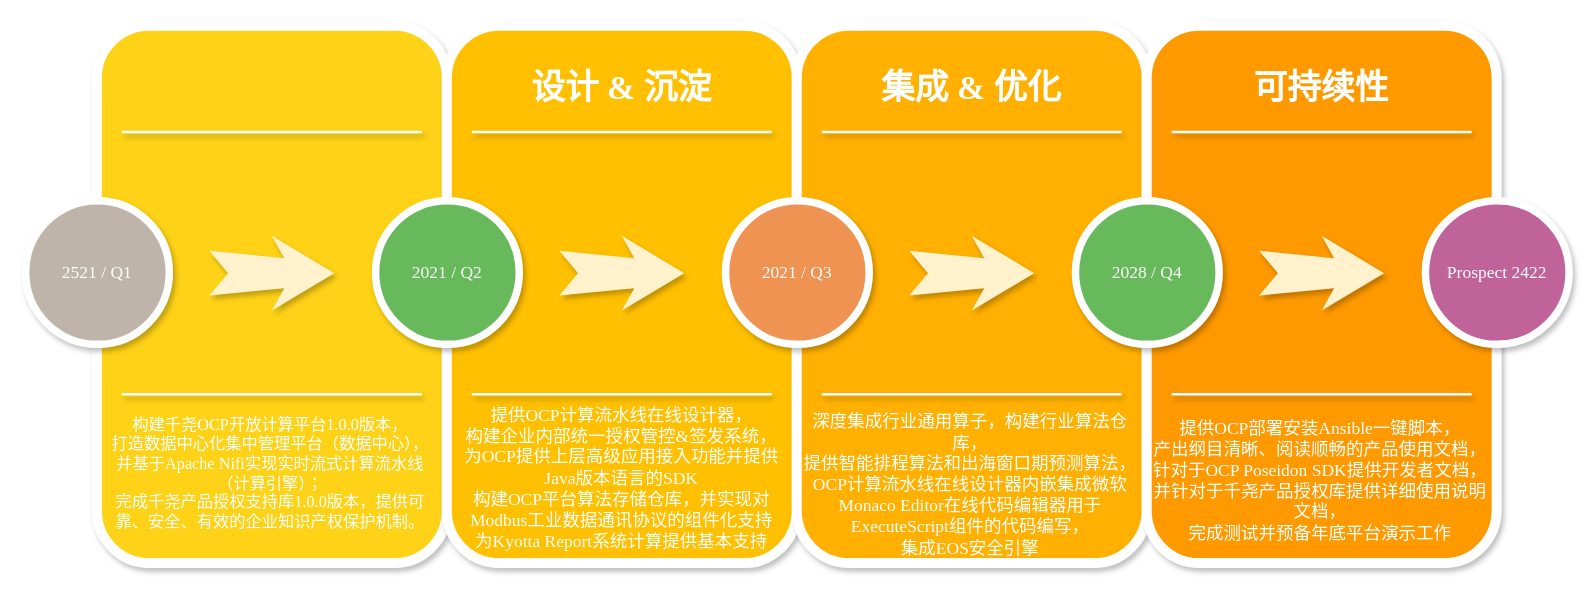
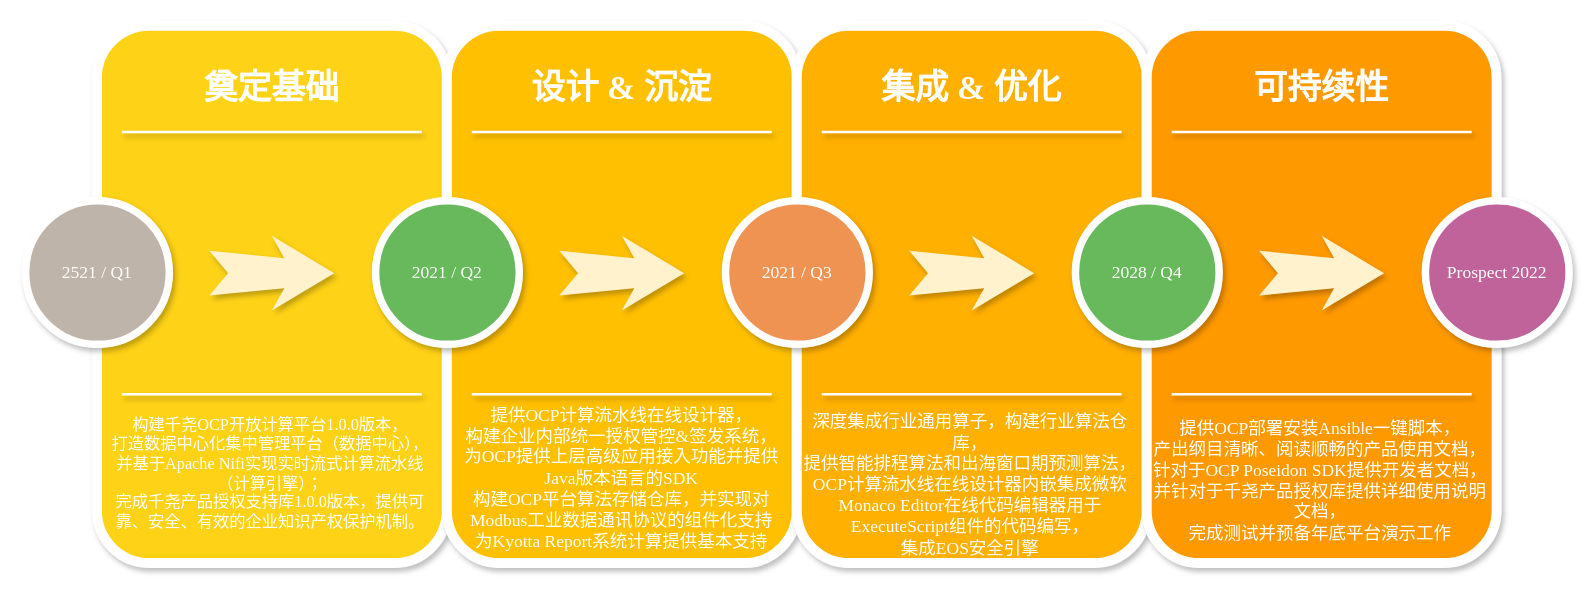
node "奠定基础": added
node "Prospect 2422": label "Prospect 2422" -> "Prospect 2022"
